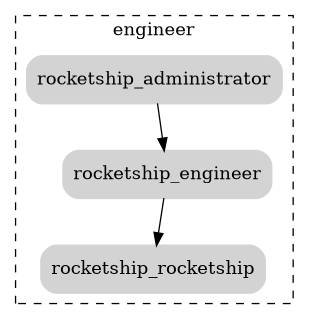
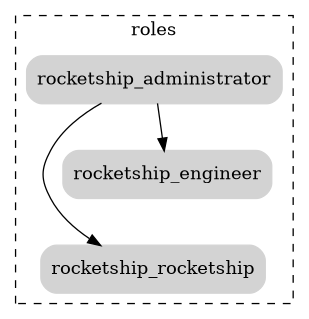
cluster "engineer": label "engineer" -> "roles"
edge "rocketship_engineer" -> "rocketship_rocketship": now "rocketship_administrator" -> "rocketship_rocketship"
